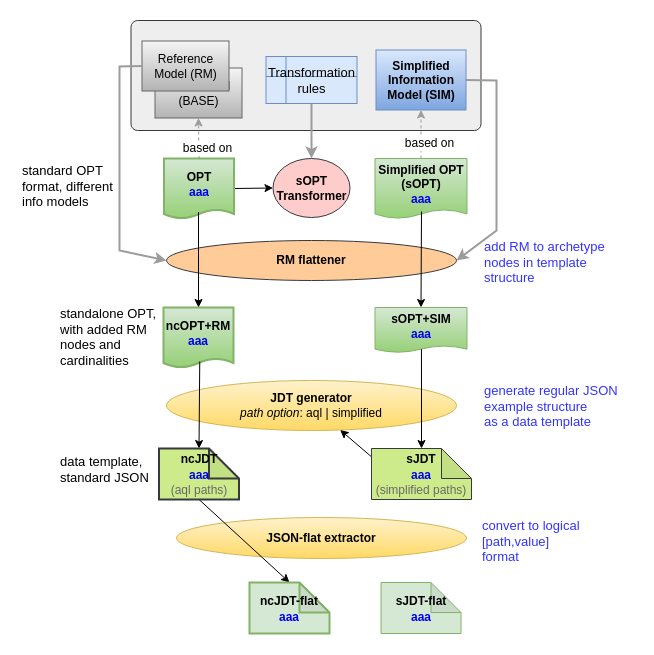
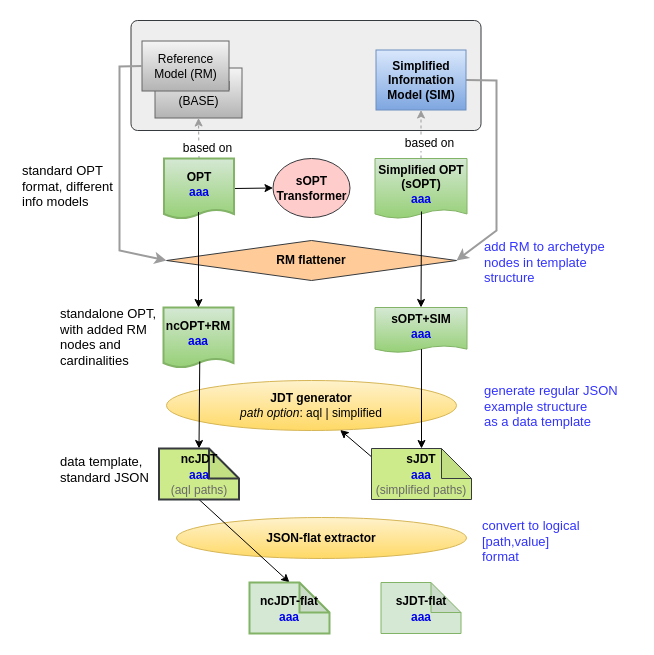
node "Transformationrules": removed
edge "Transformationrules" -> "sOPT Transformer": removed
node "RM flattener": shape ellipse -> diamond
